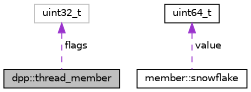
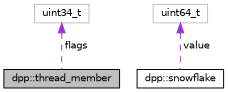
node "uint32_t": label "uint32_t" -> "uint34_t"
node "uint64_t": color black -> grey75
node "member::snowflake": label "member::snowflake" -> "dpp::snowflake"
